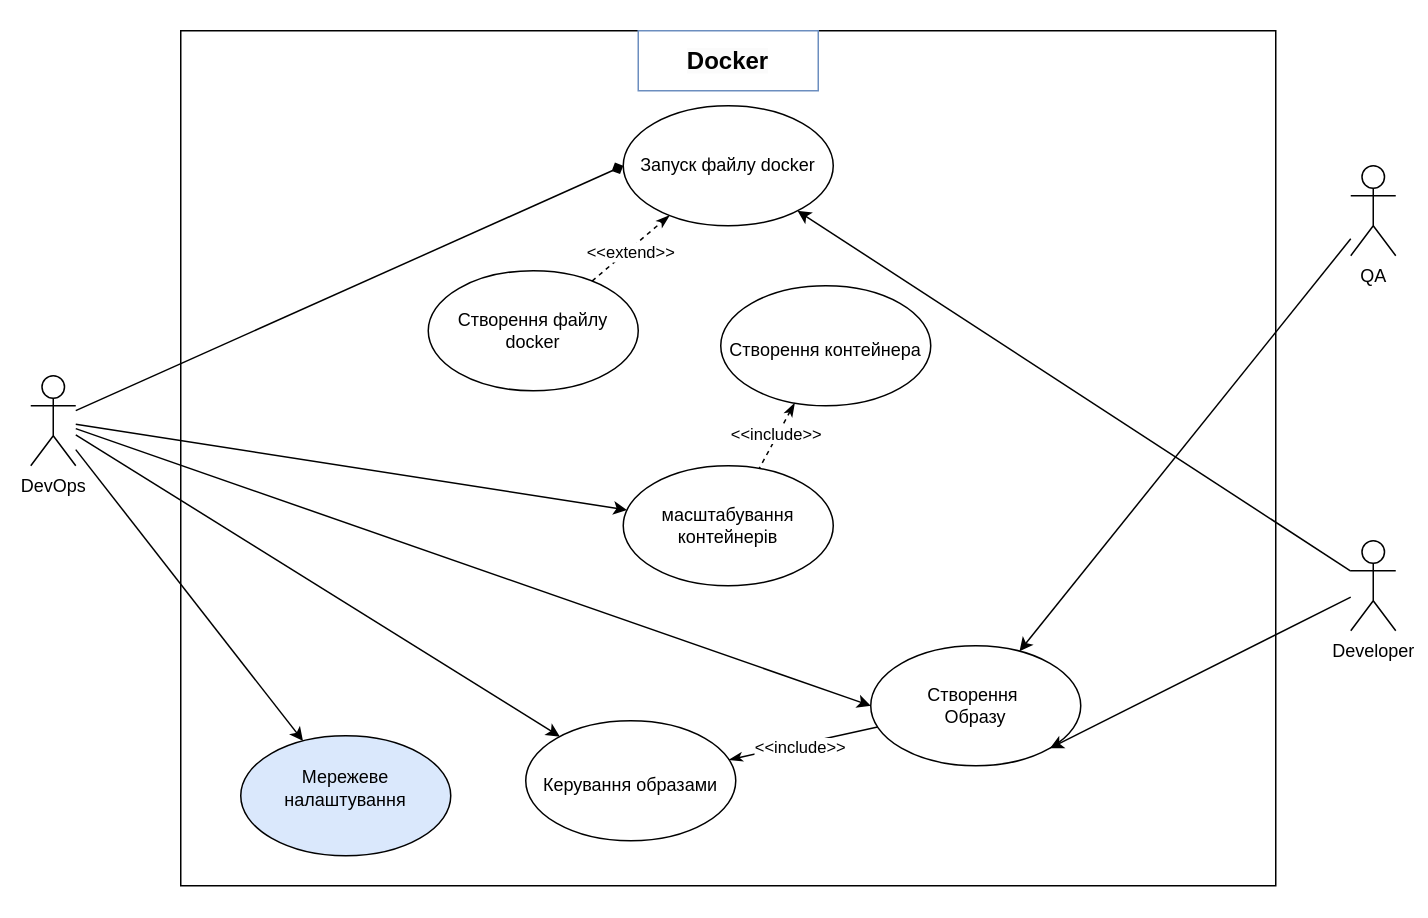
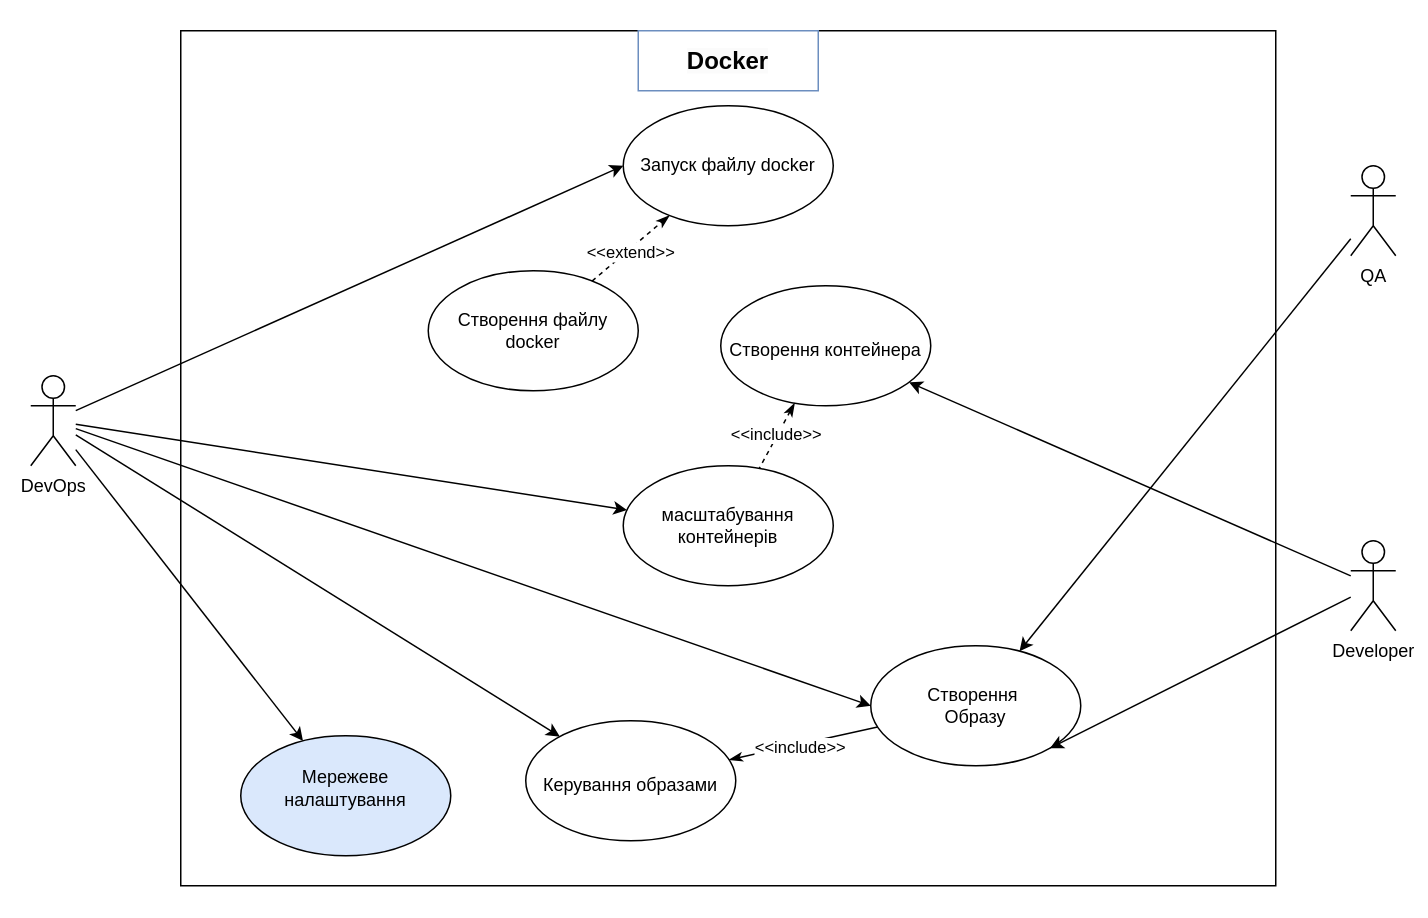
edge "DevOps" -> "Запуск файлу docker": arrowhead diamond -> classic
edge "Developer" -> "Запуск файлу docker": now "Developer" -> "Створення контейнера"
